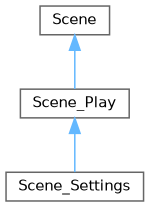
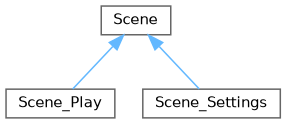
edge "Scene_Settings" -> "Scene_Play": now "Scene_Settings" -> "Scene"
